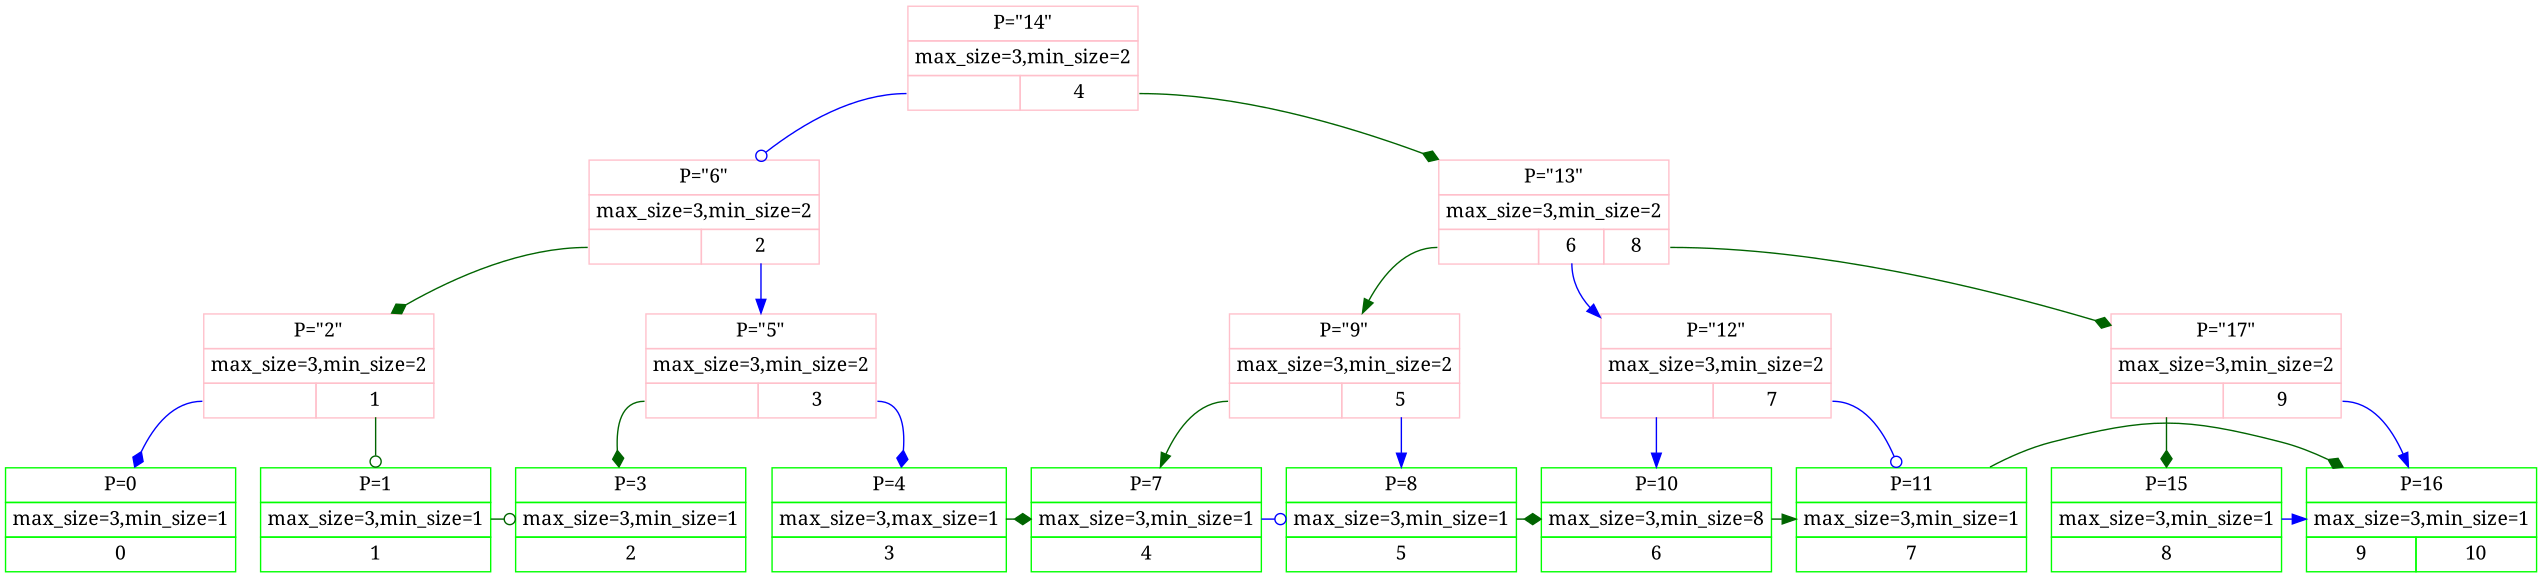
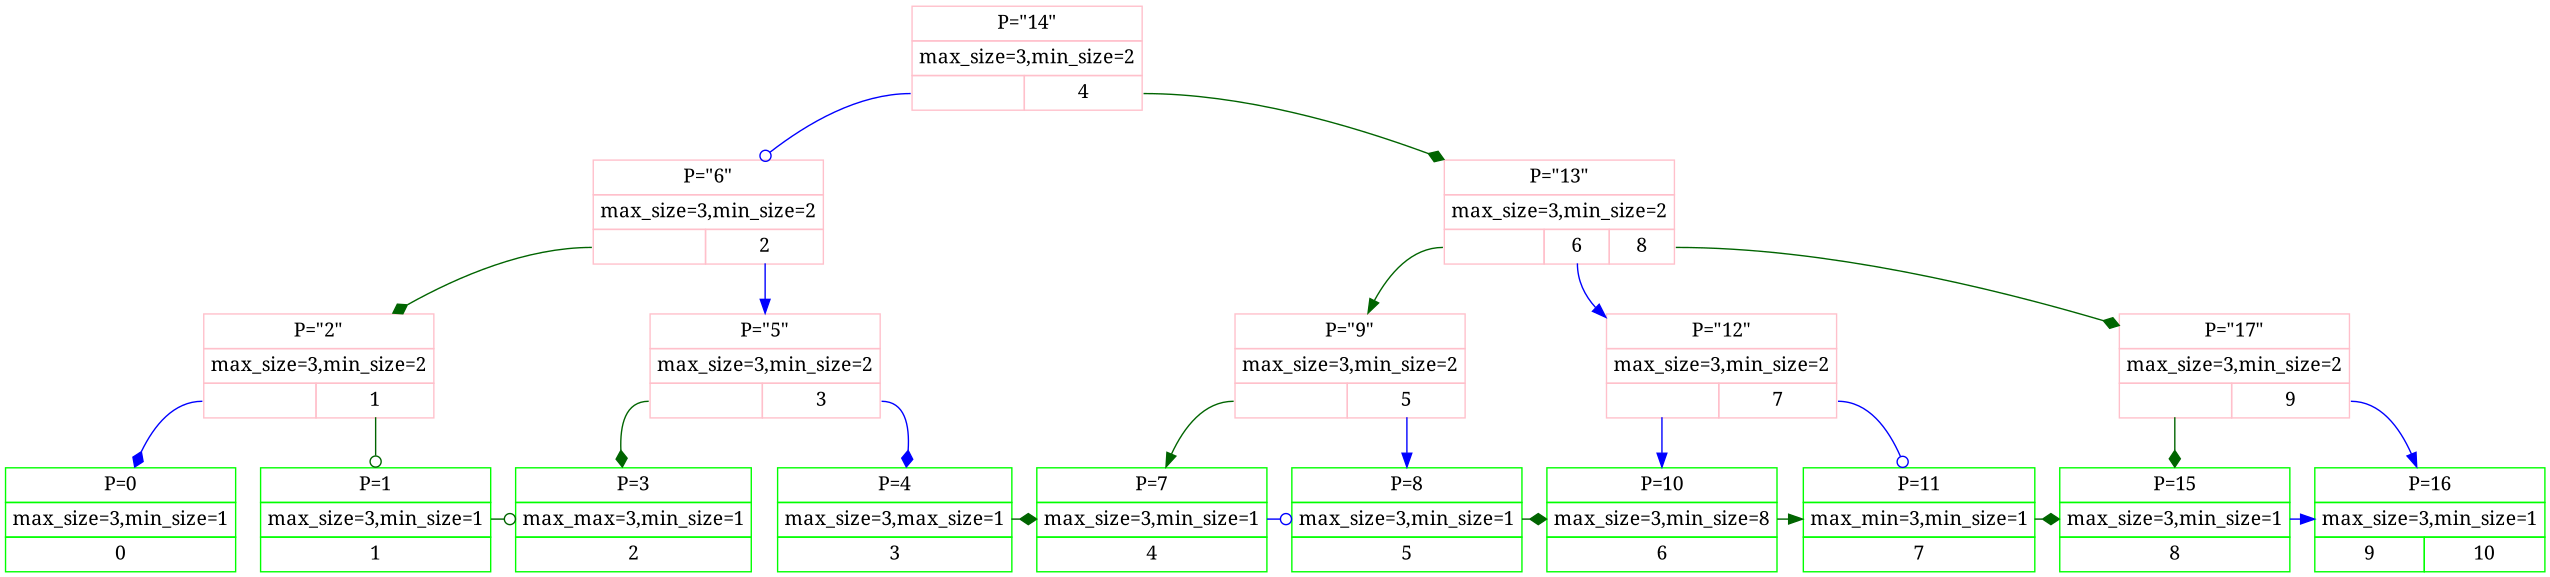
edge "P=11" -> "P=16": now "P=11" -> "P=15"
node "P=3": text "max_size=3,min_size=1" -> "max_max=3,min_size=1"
node "P=11": text "max_size=3,min_size=1" -> "max_min=3,min_size=1"
